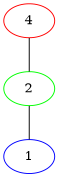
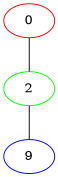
node "4": label "4" -> "0"
node "1": label "1" -> "9"
